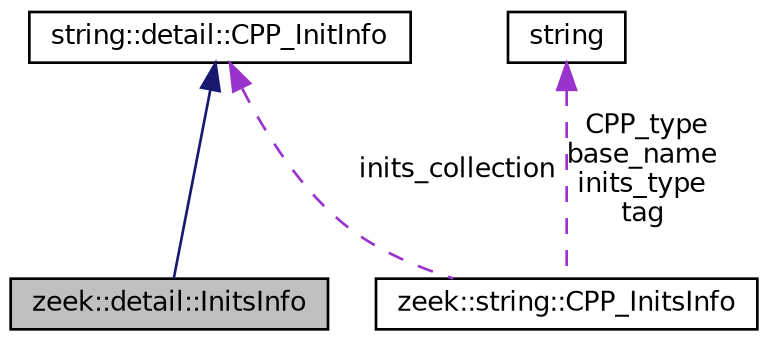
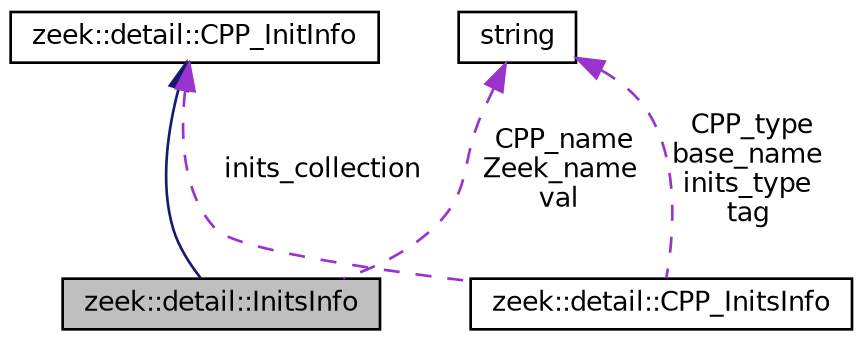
node "string::detail::CPP_InitInfo": label "string::detail::CPP_InitInfo" -> "zeek::detail::CPP_InitInfo"
edge "zeek::detail::InitsInfo" -> "string": added, label "CPP_name Zeek_name val"
node "zeek::string::CPP_InitsInfo": label "zeek::string::CPP_InitsInfo" -> "zeek::detail::CPP_InitsInfo"
